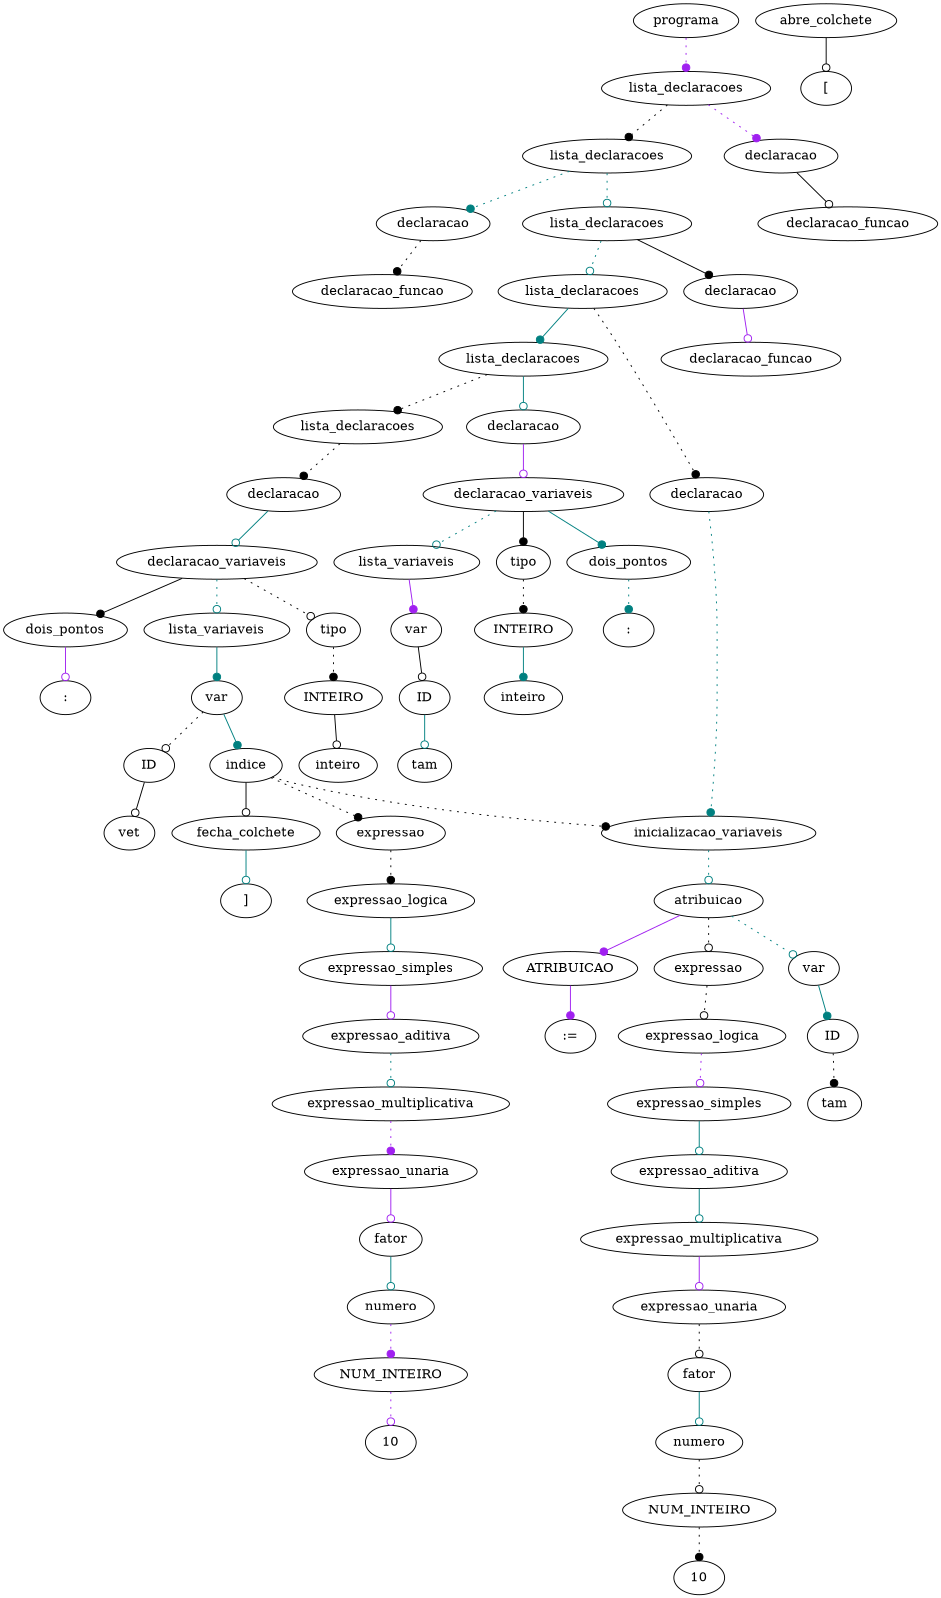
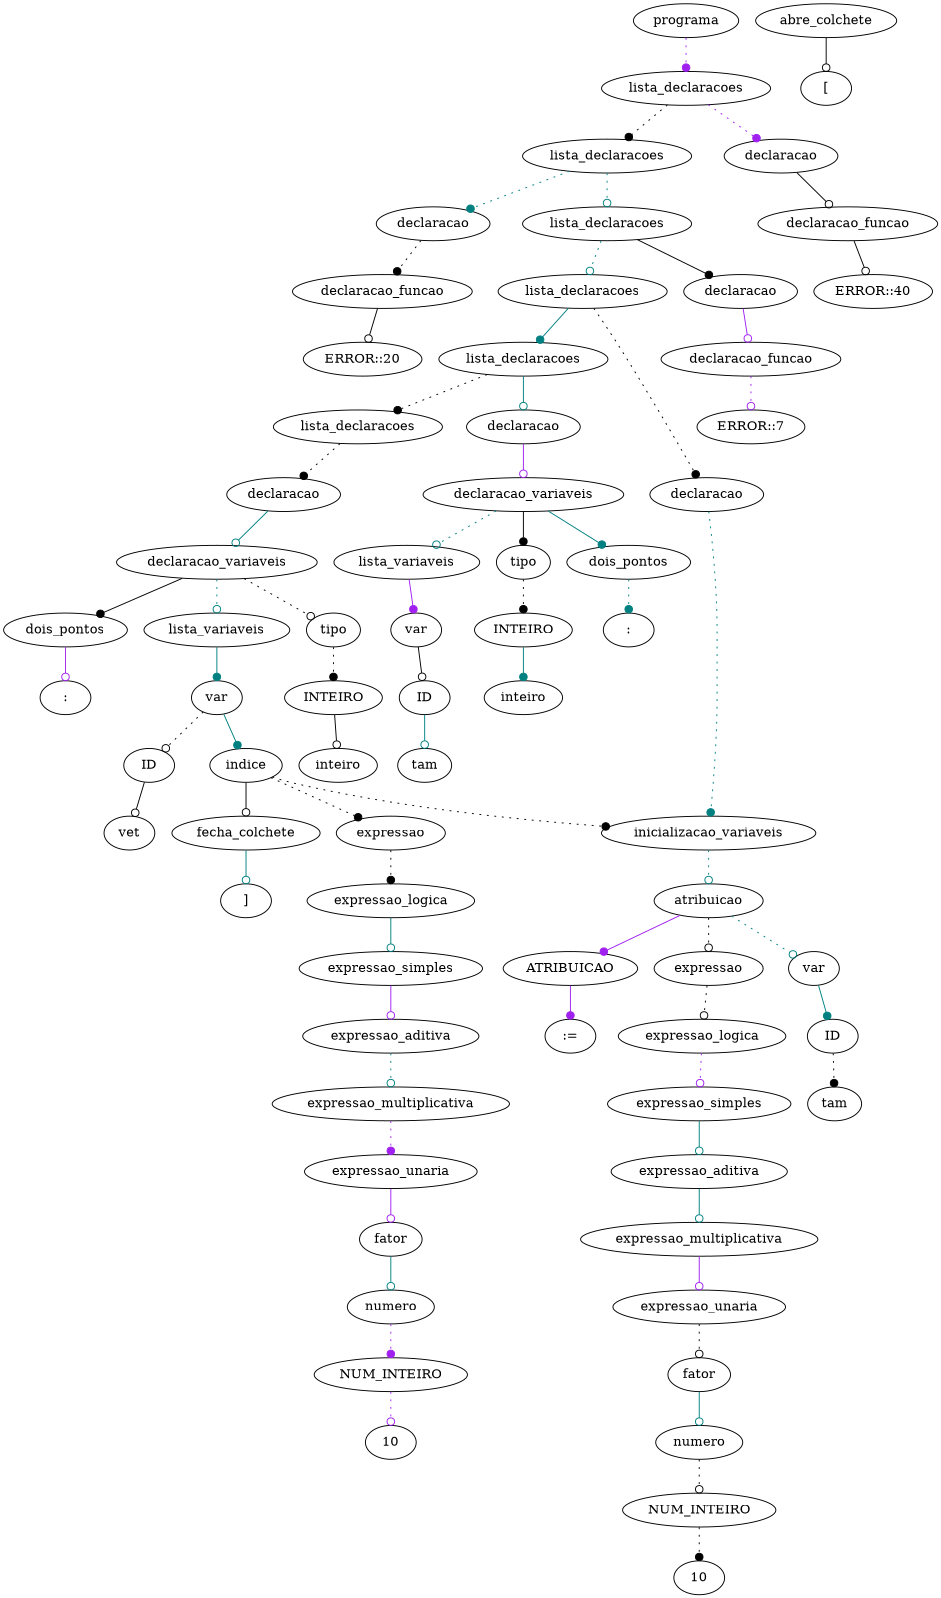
node "ERROR::40": added
node "ERROR::20": added
node "ERROR::7": added
